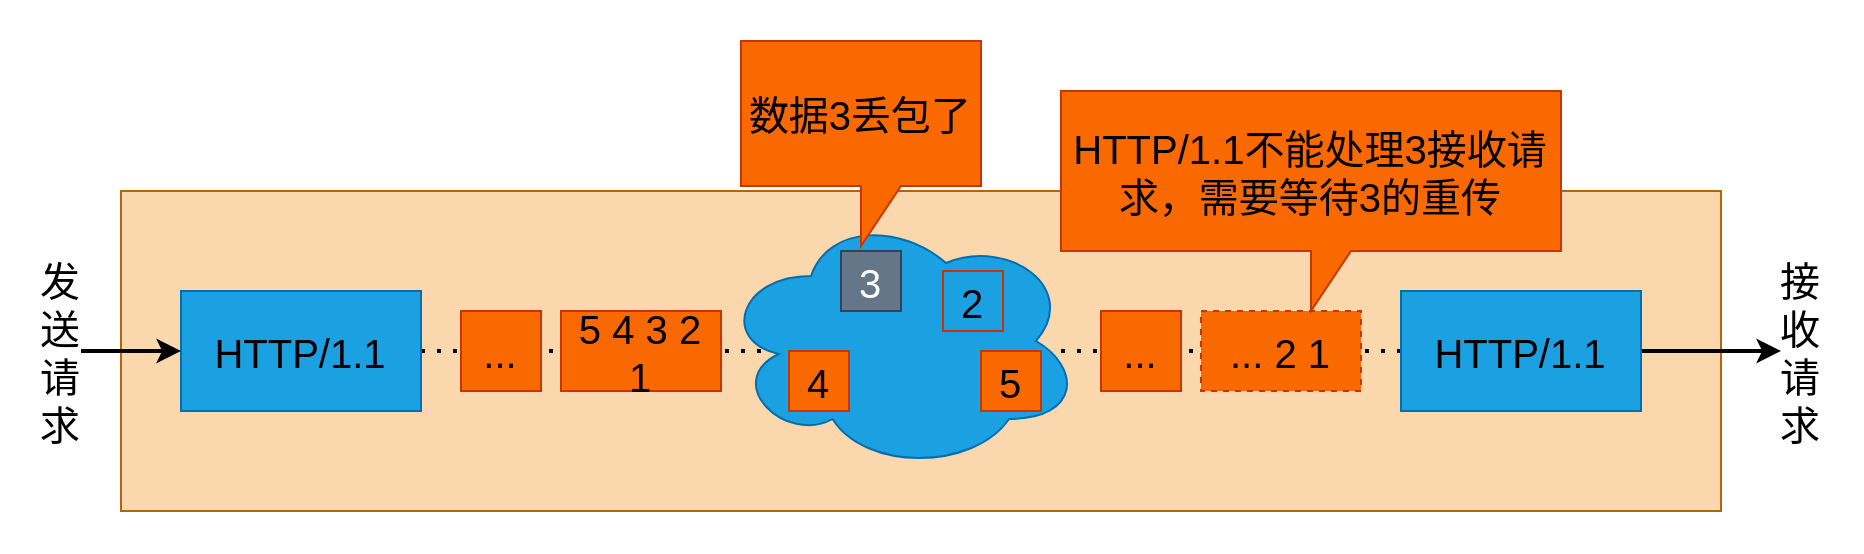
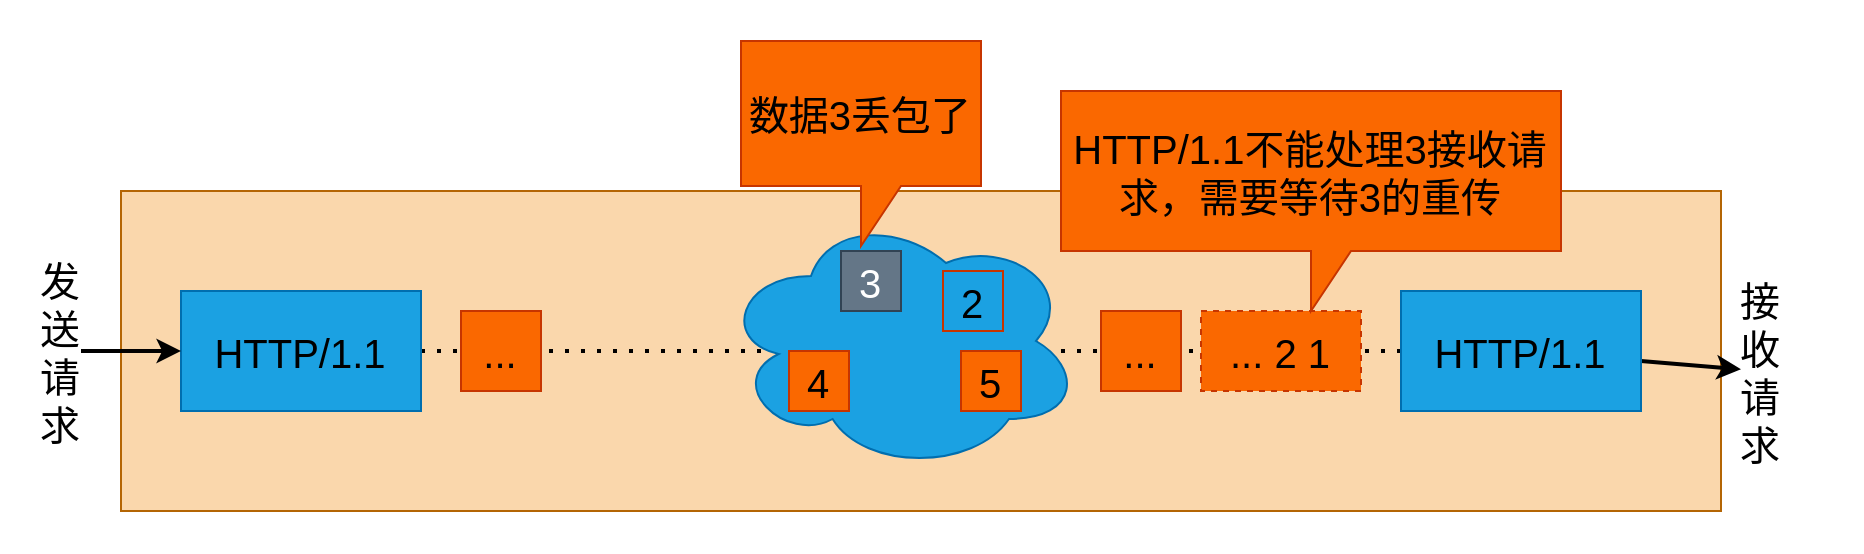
node "5 4 3 2 1": removed
node "接收请求": moved (1801, 351) -> (1761, 371)
node "5": moved (1011, 381) -> (991, 381)
